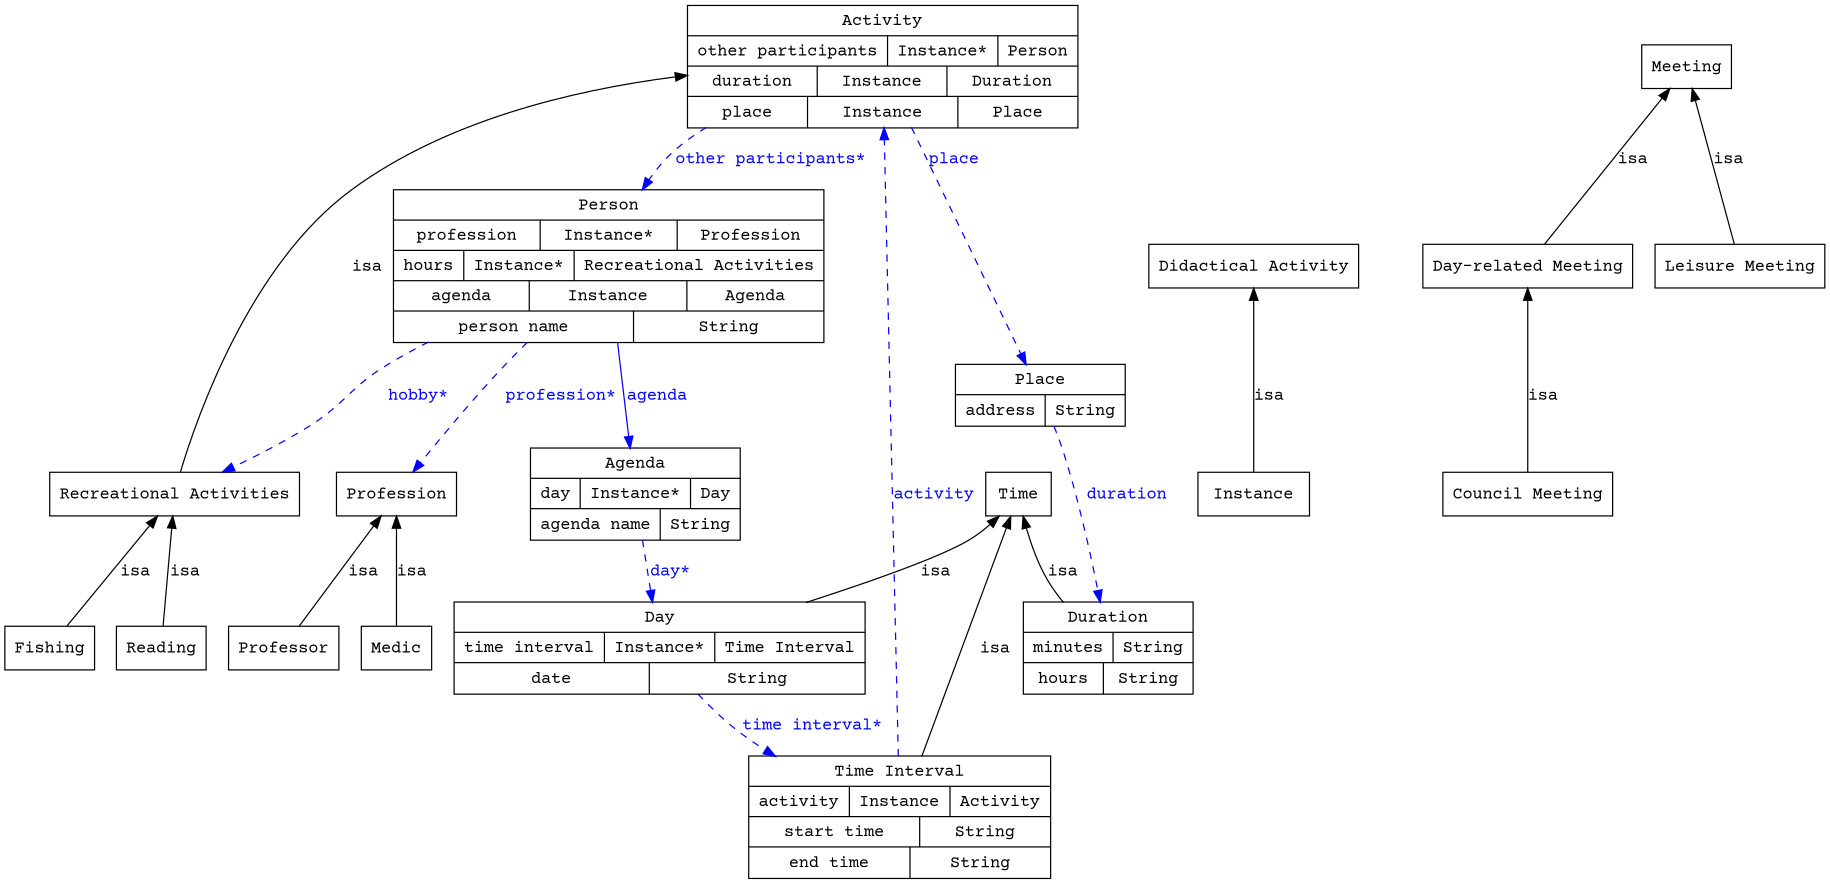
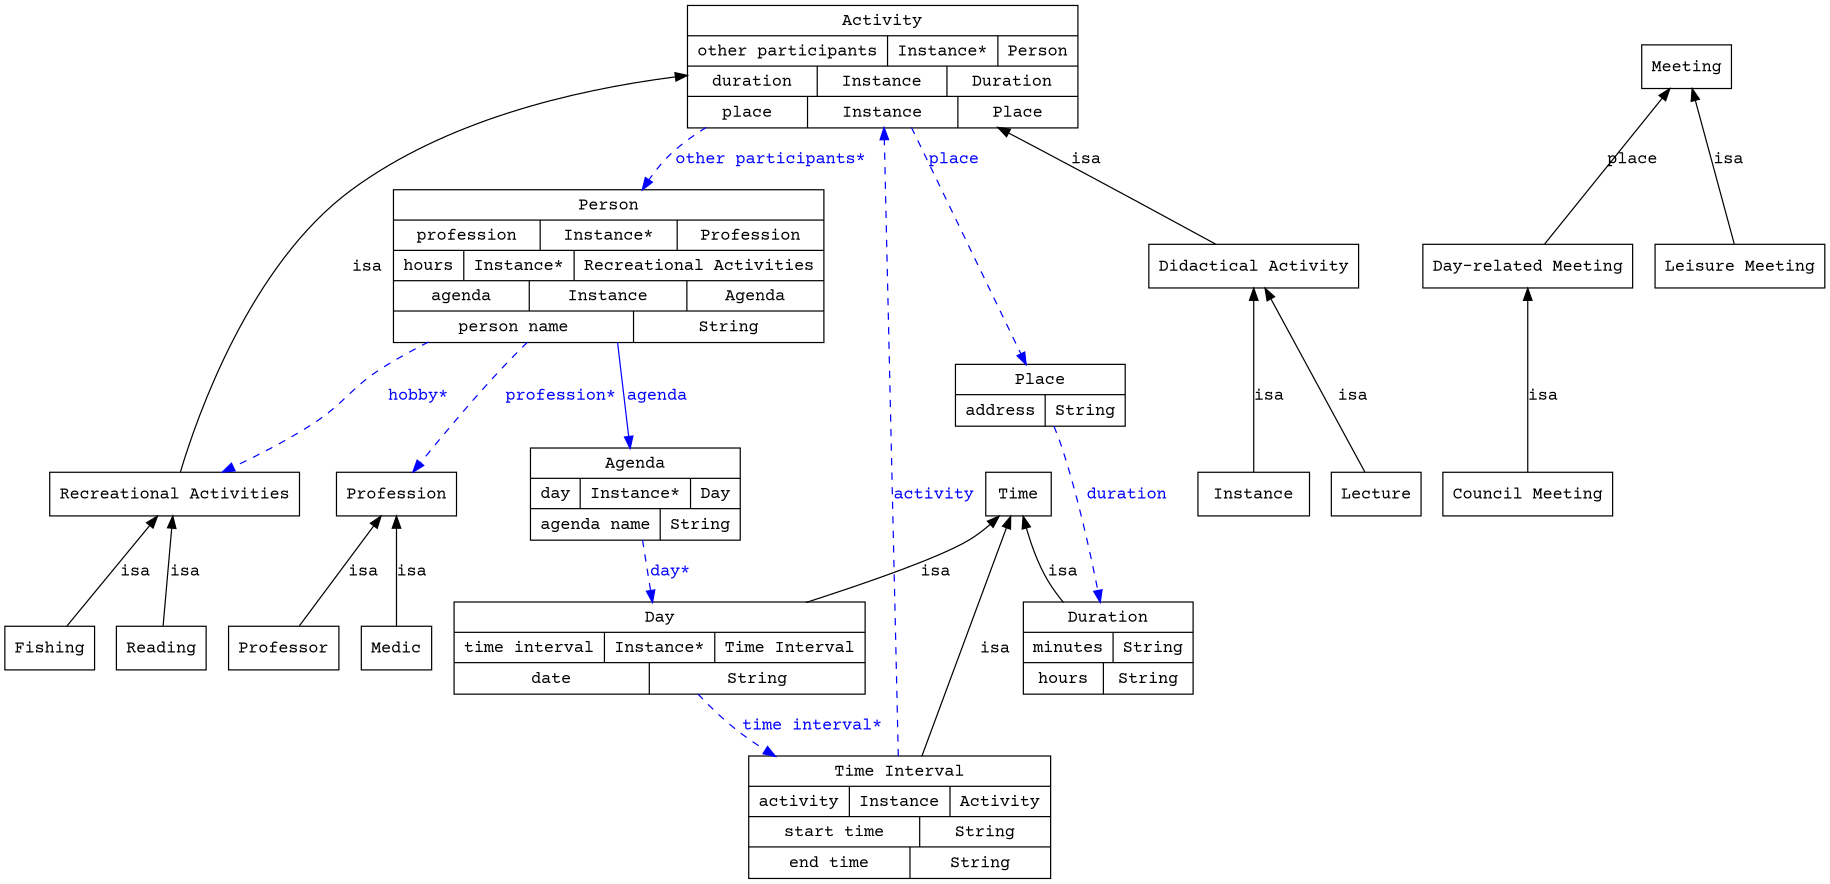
edge "Day-related Meeting" -> "Meeting": label "isa" -> "place"
edge "Didactical Activity" -> "Activity": added, label "isa"
node "Lecture": added
